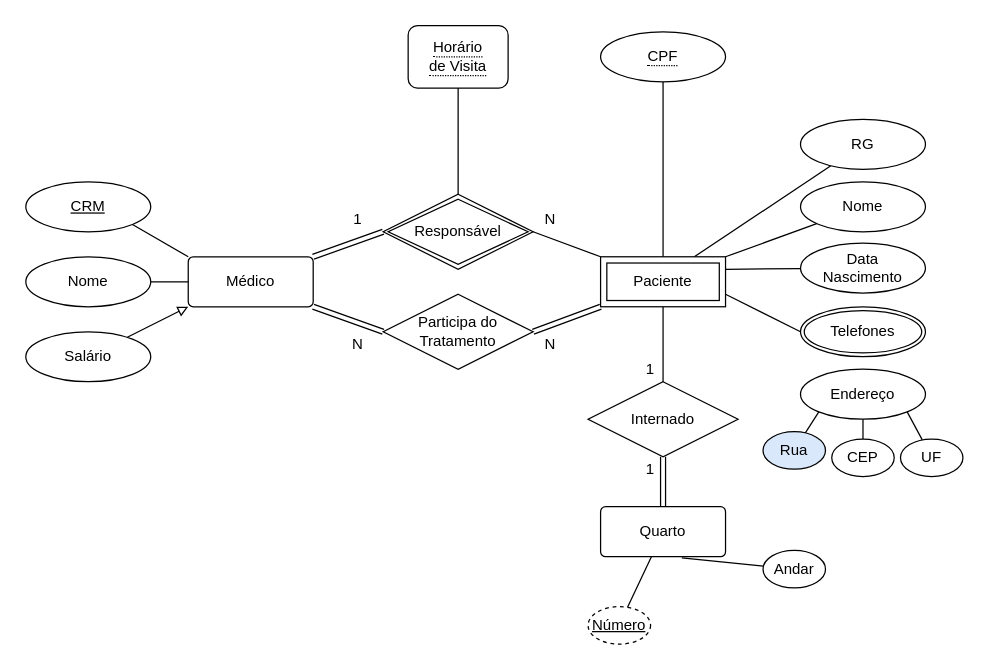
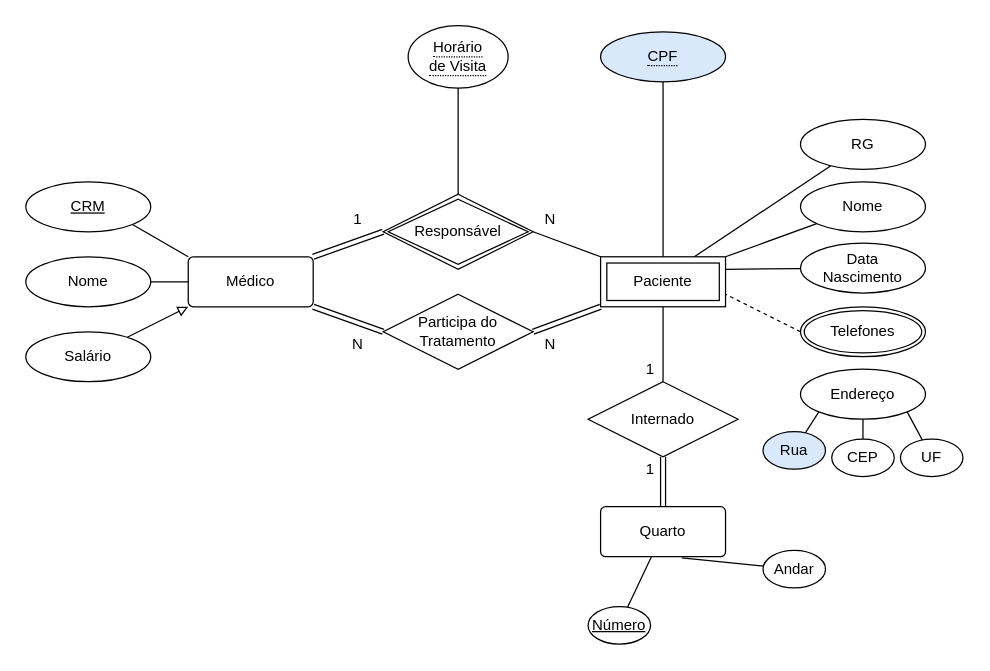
node "Horário de Visita": shape rounded rectangle -> ellipse
node "CPF": fillcolor #ffffff -> #dae8fc
edge "Paciente" -- "Telefones": style solid -> dashed
node "Número": style dashed -> solid
